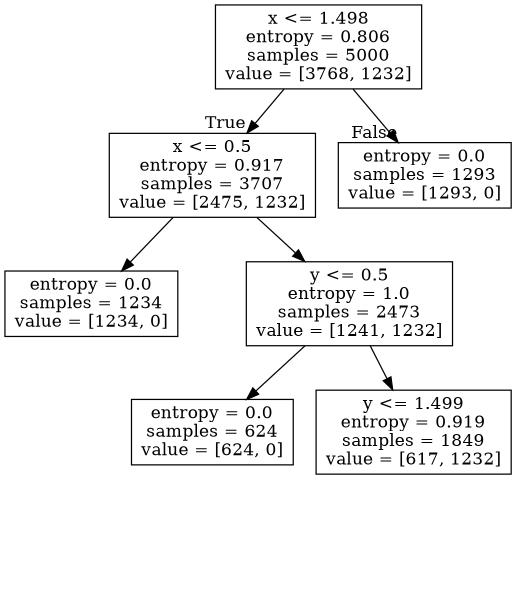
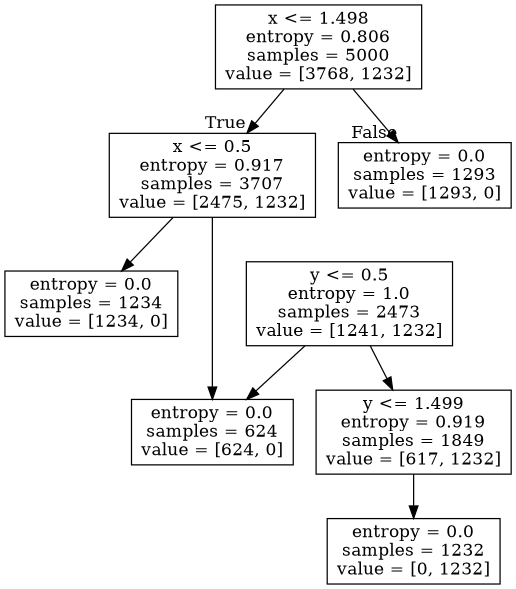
edge "x <= 0.5 entropy = 0.917 samples = 3707 value = [2475, 1232]" -> "y <= 0.5 entropy = 1.0 samples = 2473 value = [1241, 1232]": now "x <= 0.5 entropy = 0.917 samples = 3707 value = [2475, 1232]" -> "entropy = 0.0 samples = 624 value = [624, 0]"
node "entropy = 0.0 samples = 1232 value = [0, 1232]": added
